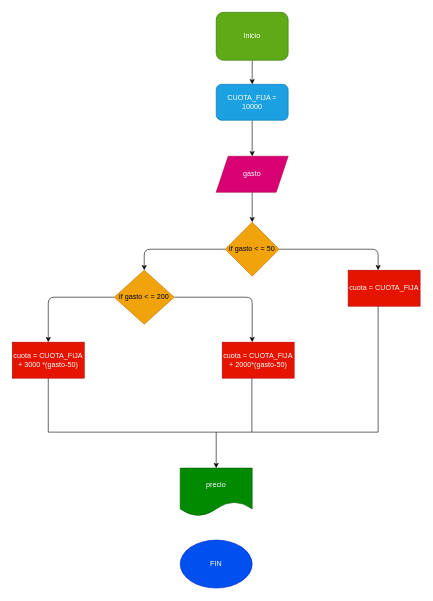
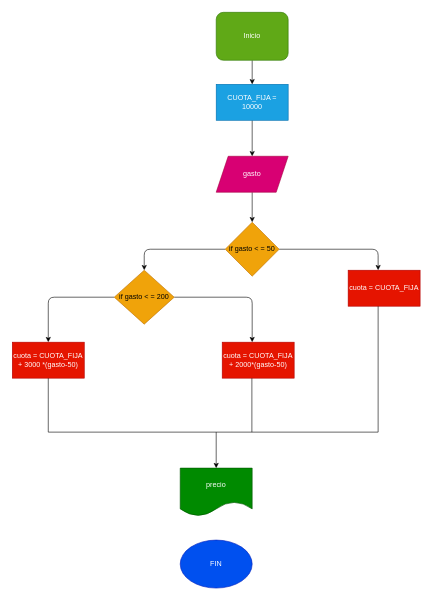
node "CUOTA_FIJA = 10000": shape rounded rectangle -> rectangle
